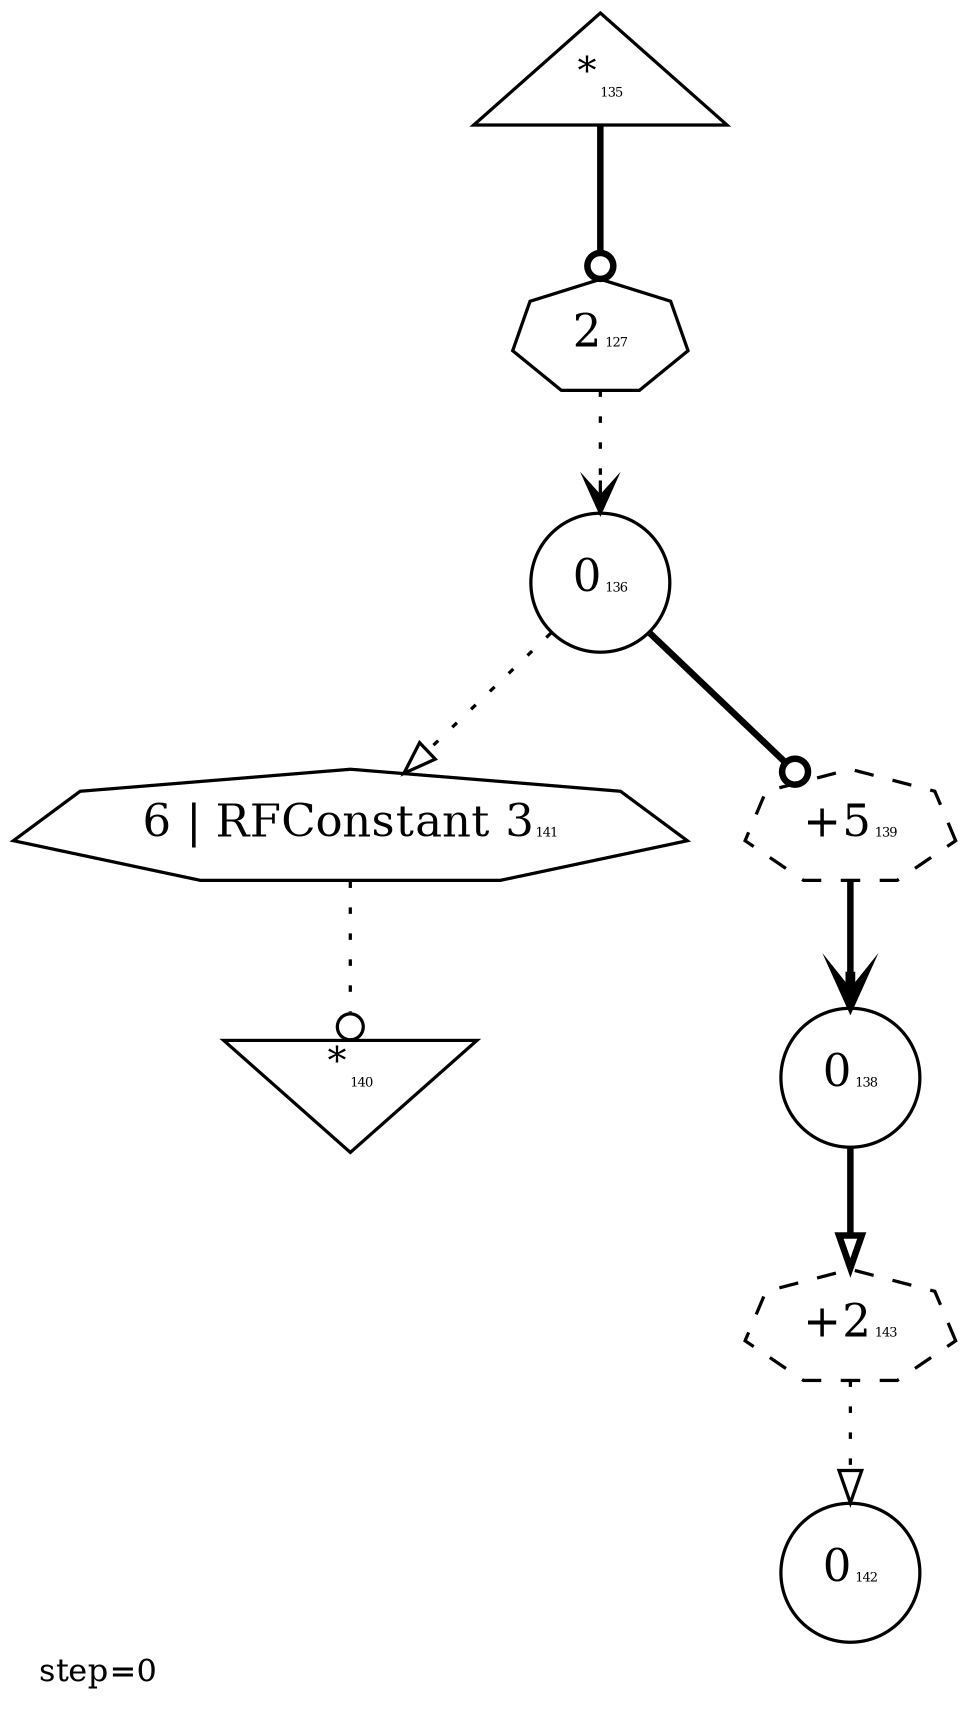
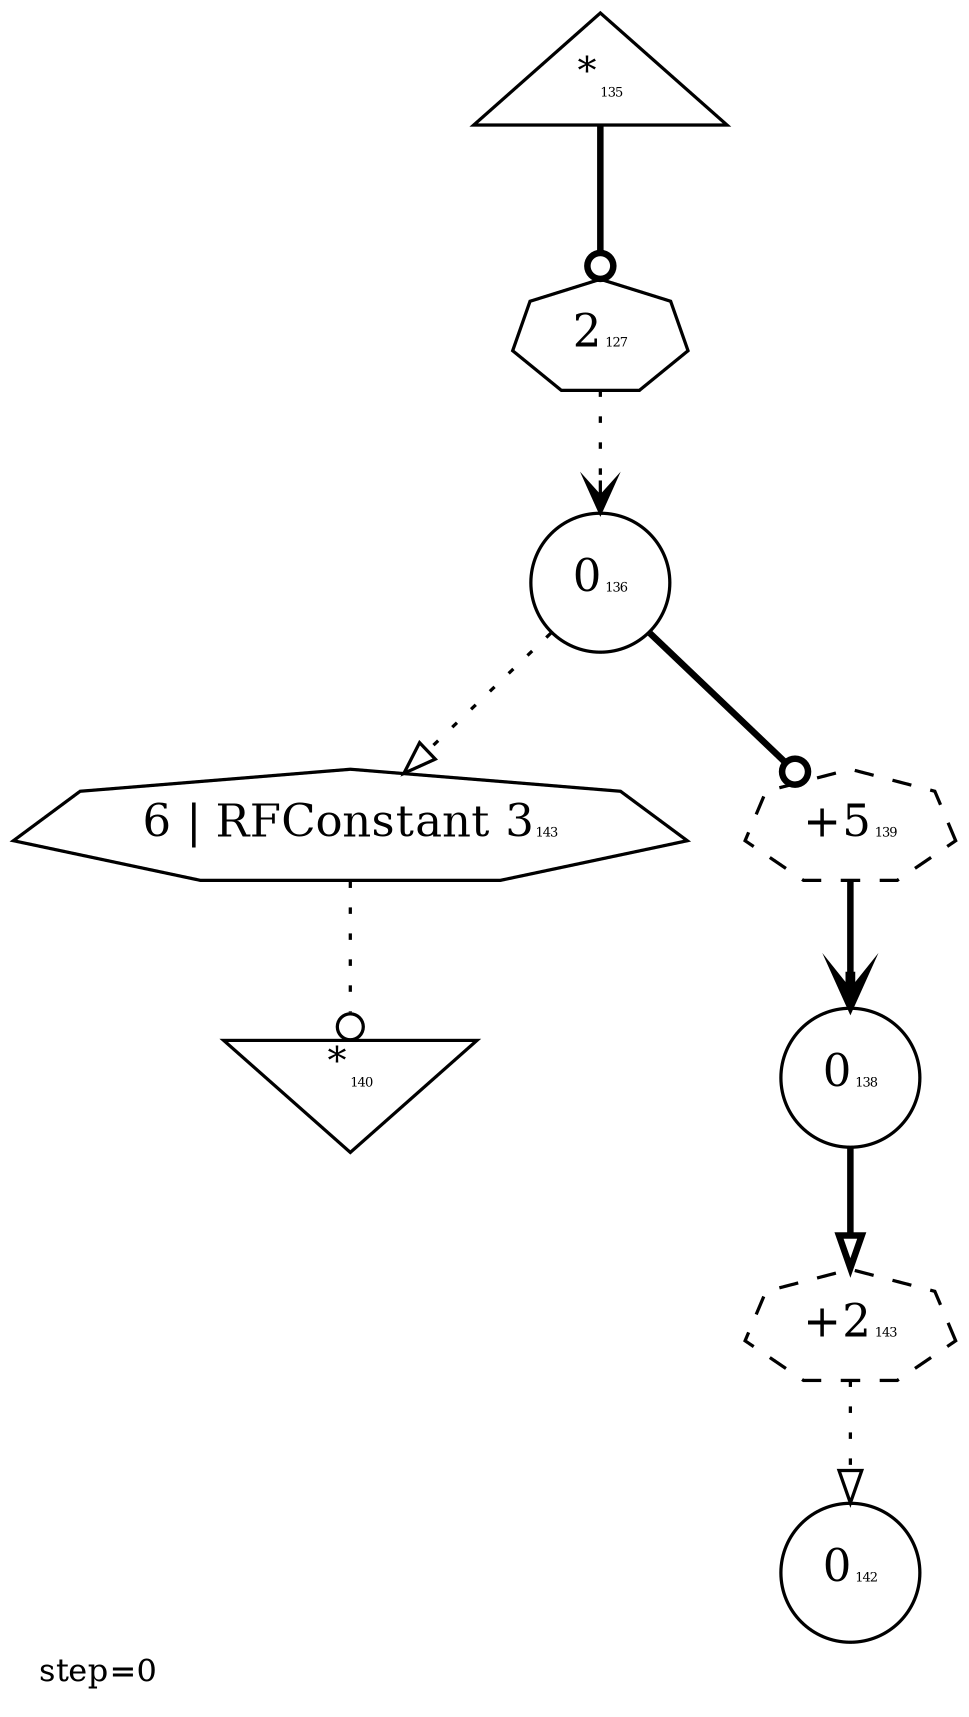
node "6 | RFConstant 3": text "141" -> "143"
